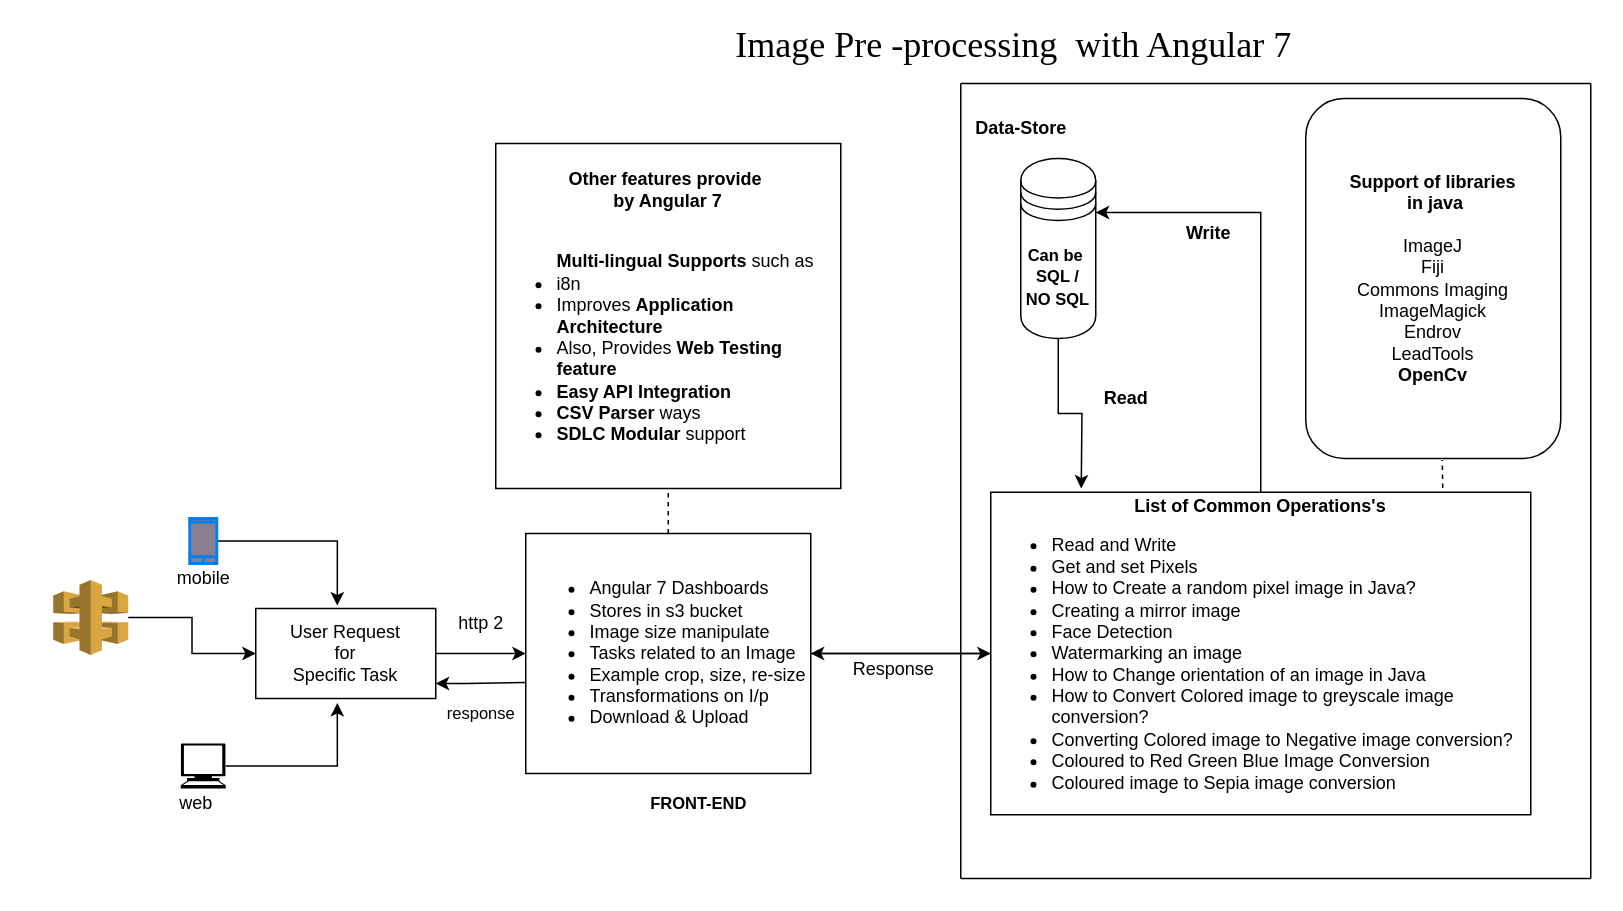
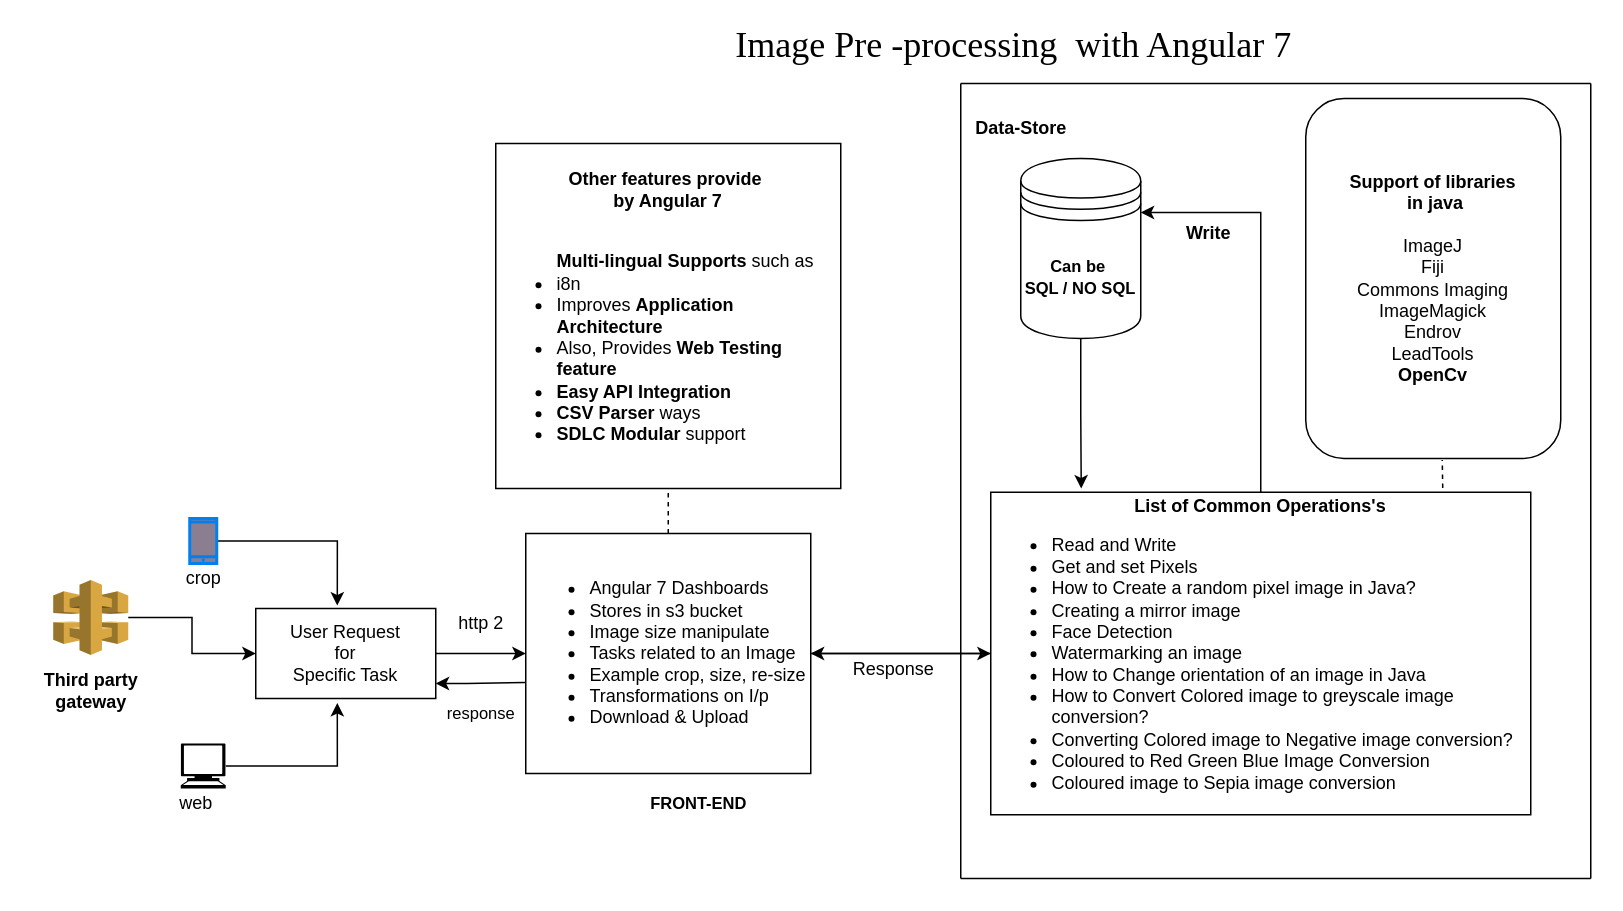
node "Can be SQL / NO SQL": size 75x180 -> 120x180
node "Read": removed
node "mobile": label "mobile" -> "crop"
node "Third party gateway": added
